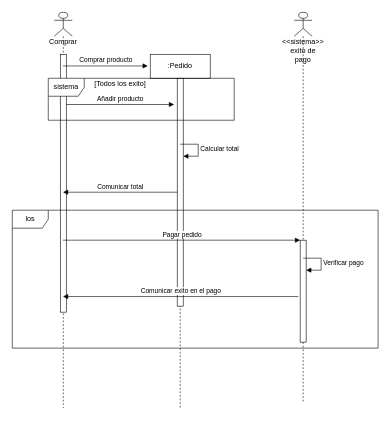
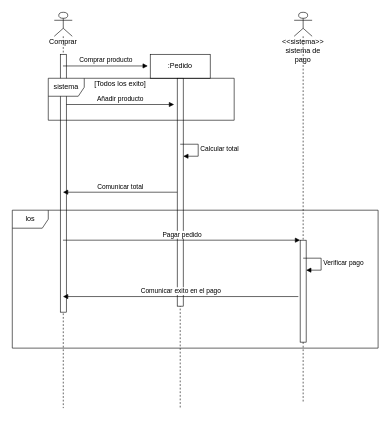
node "<<sistema>> exito de pago": label "<<sistema>> exito de pago" -> "<<sistema>> sistema de pago"
